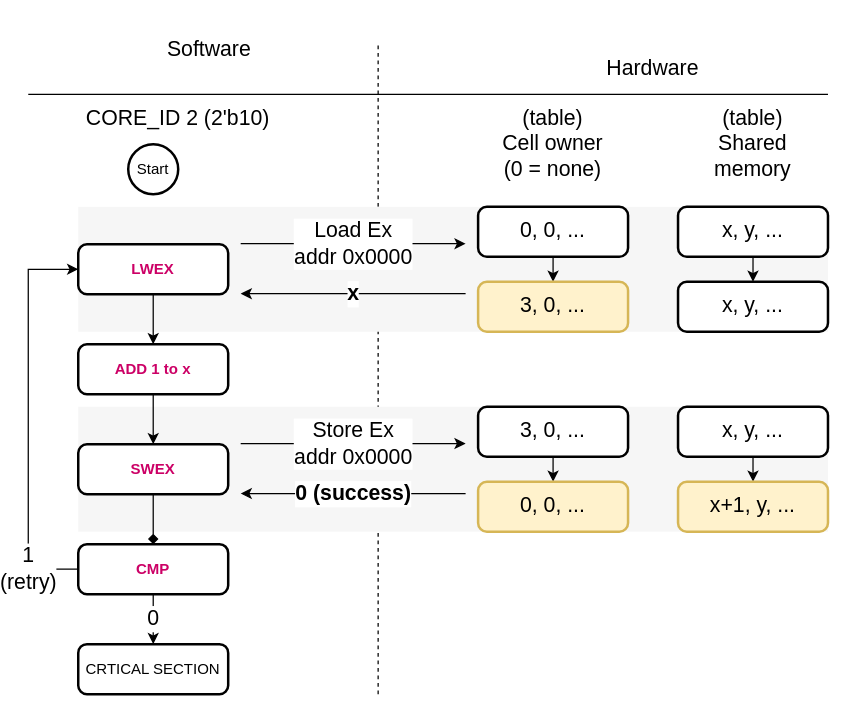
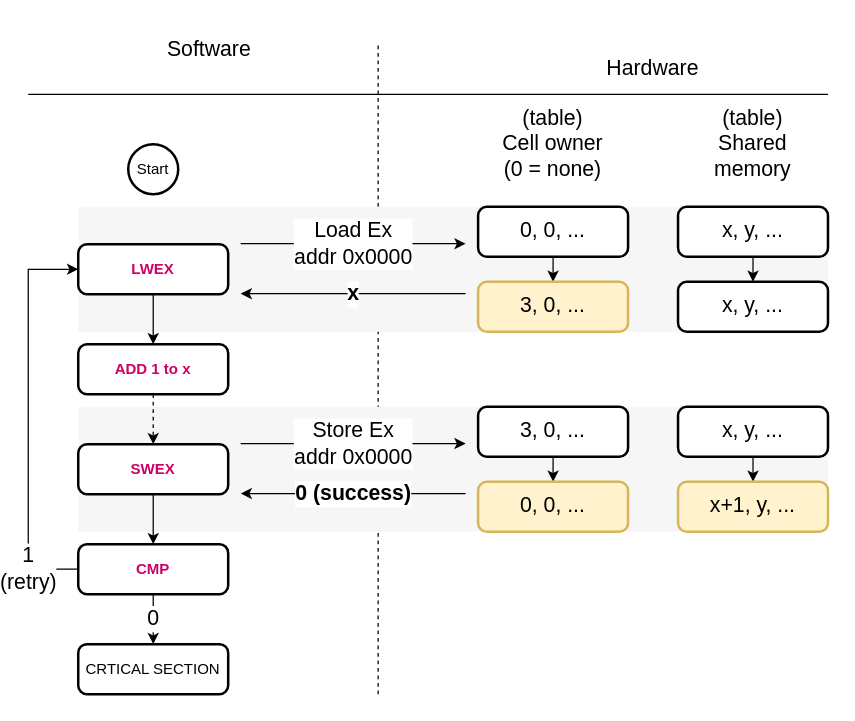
node "CORE_ID 2 (2'b10)": removed
edge "ADD 1 to x" -> "SWEX": style solid -> dashed
edge "SWEX" -> "CMP": arrowhead diamond -> classic
